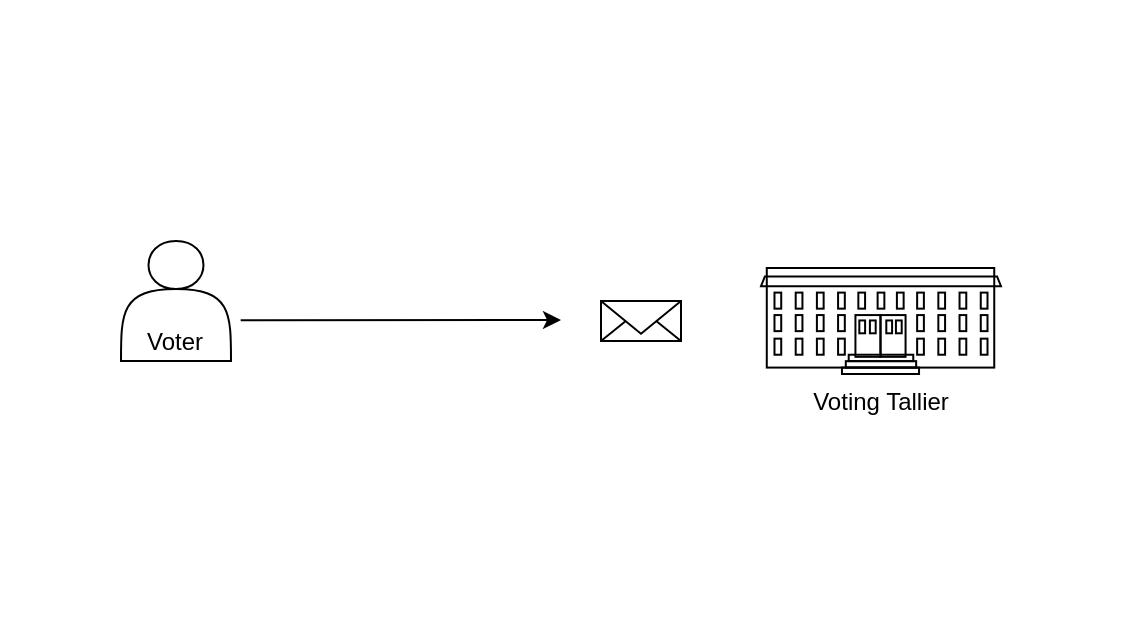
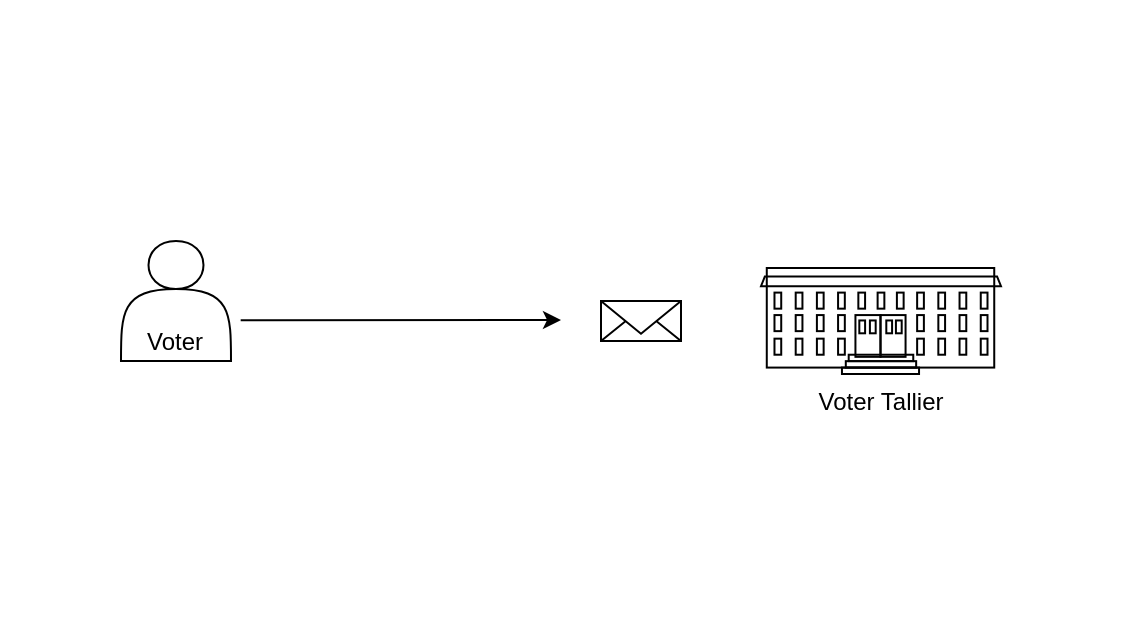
node "Voting Tallier": label "Voting Tallier" -> "Voter Tallier"
